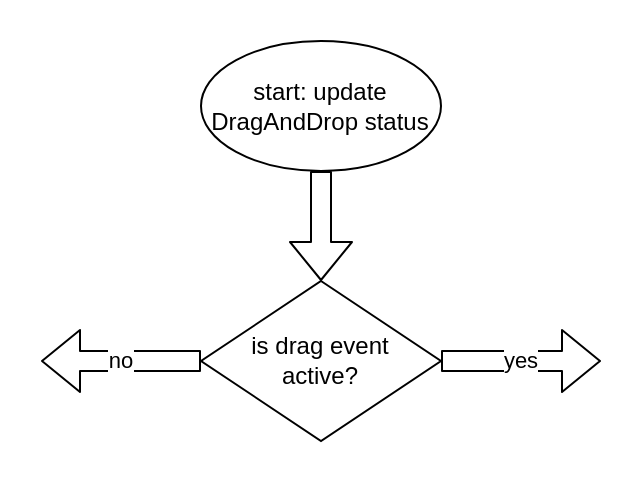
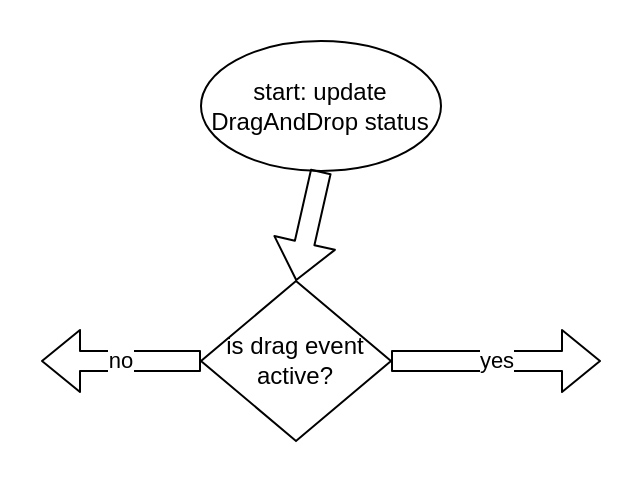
node "is drag event active?": size 240x160 -> 190x160
